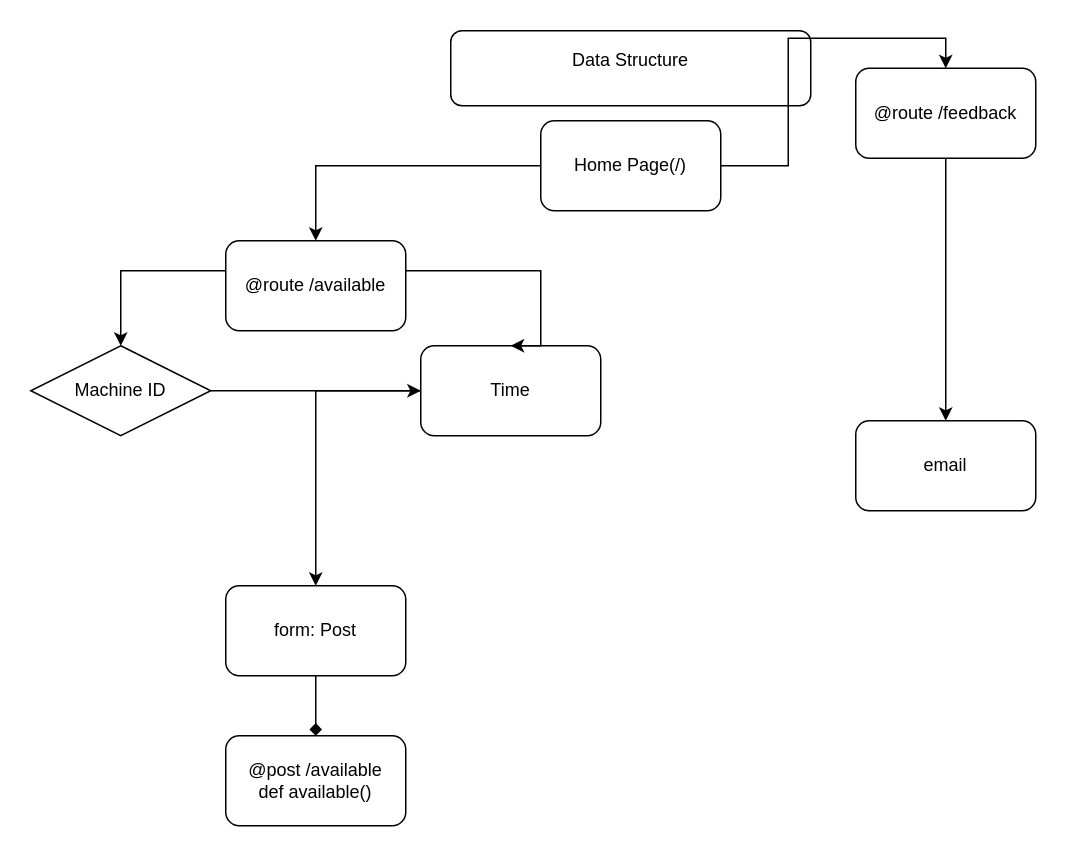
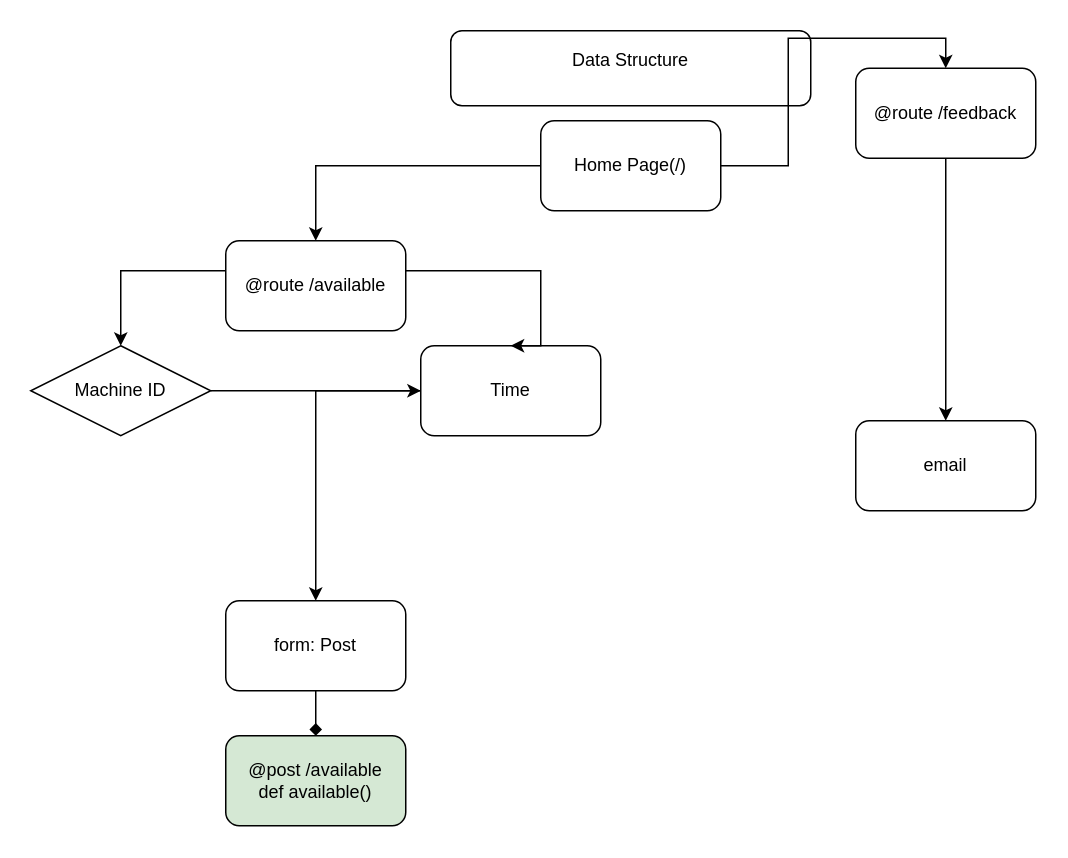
node "form: Post": moved (316, 631) -> (316, 646)
node "@post /available def available()": fillcolor #ffffff -> #d5e8d4
